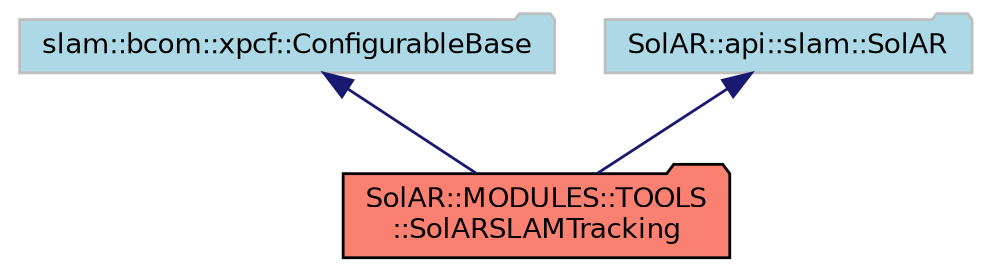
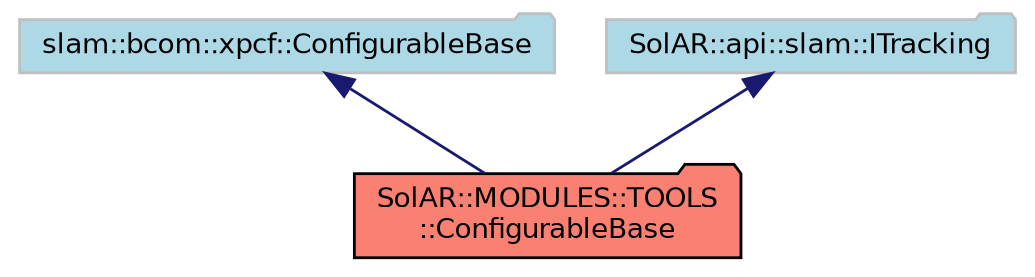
node "SolAR::api::slam::SolAR": label "SolAR::api::slam::SolAR" -> "SolAR::api::slam::ITracking"
node "SolAR::MODULES::TOOLS ::SolARSLAMTracking": label "SolAR::MODULES::TOOLS ::SolARSLAMTracking" -> "SolAR::MODULES::TOOLS ::ConfigurableBase"
